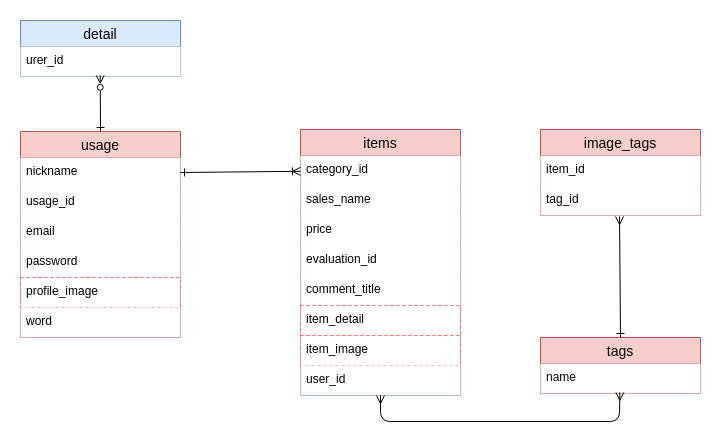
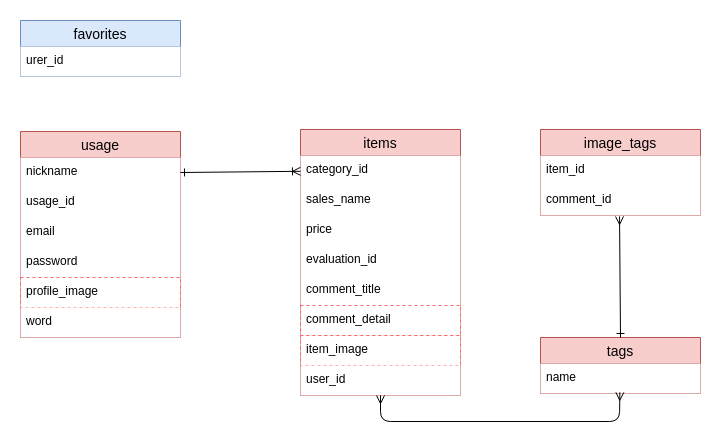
node "detail": label "detail" -> "favorites"
edge "urer_id" -- "usage": removed
node "tag_id": label "tag_id" -> "comment_id"
node "item_detail": label "item_detail" -> "comment_detail"
